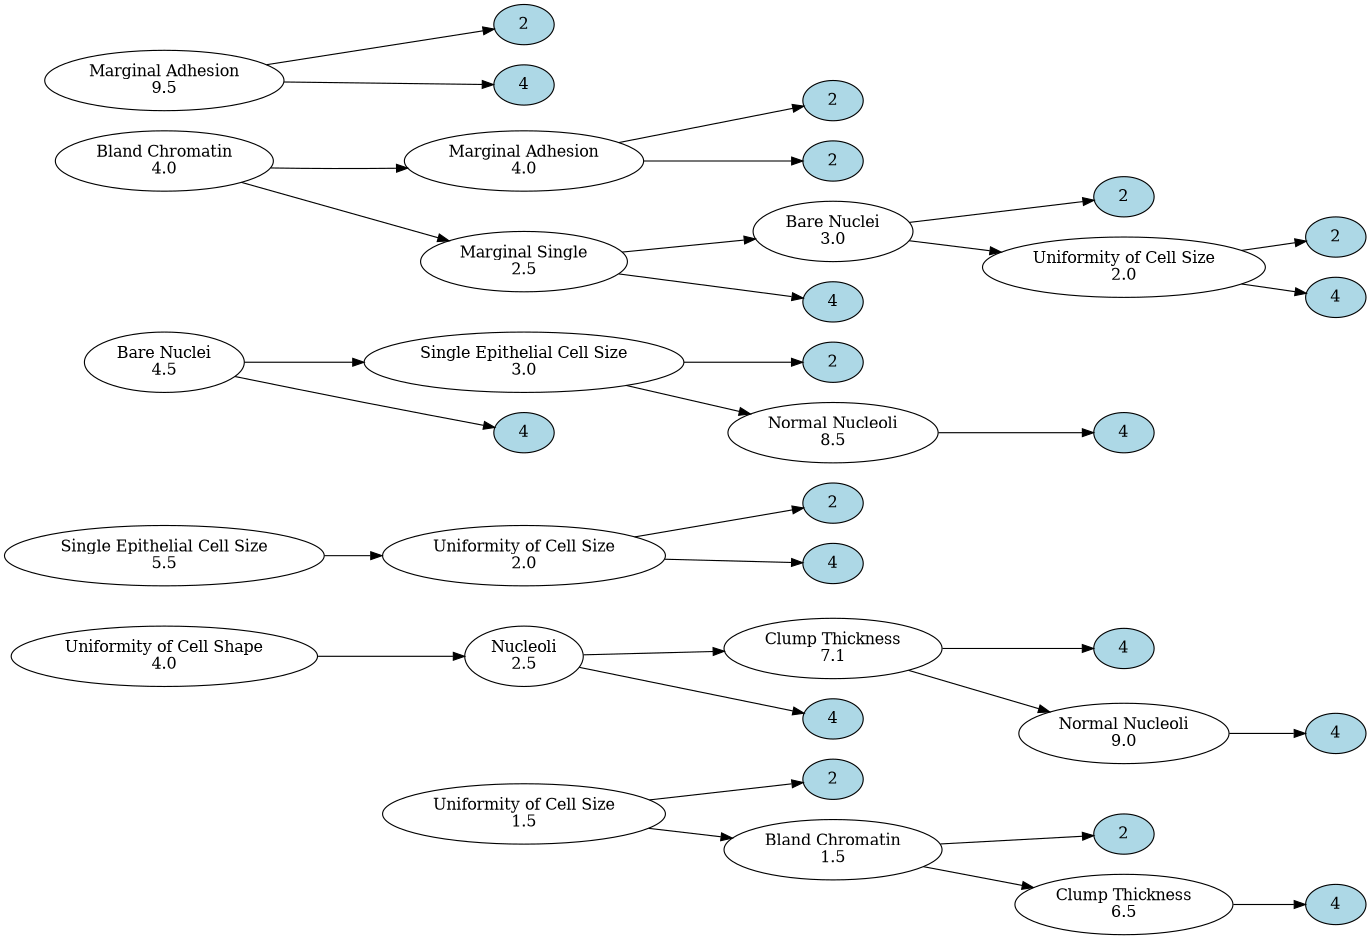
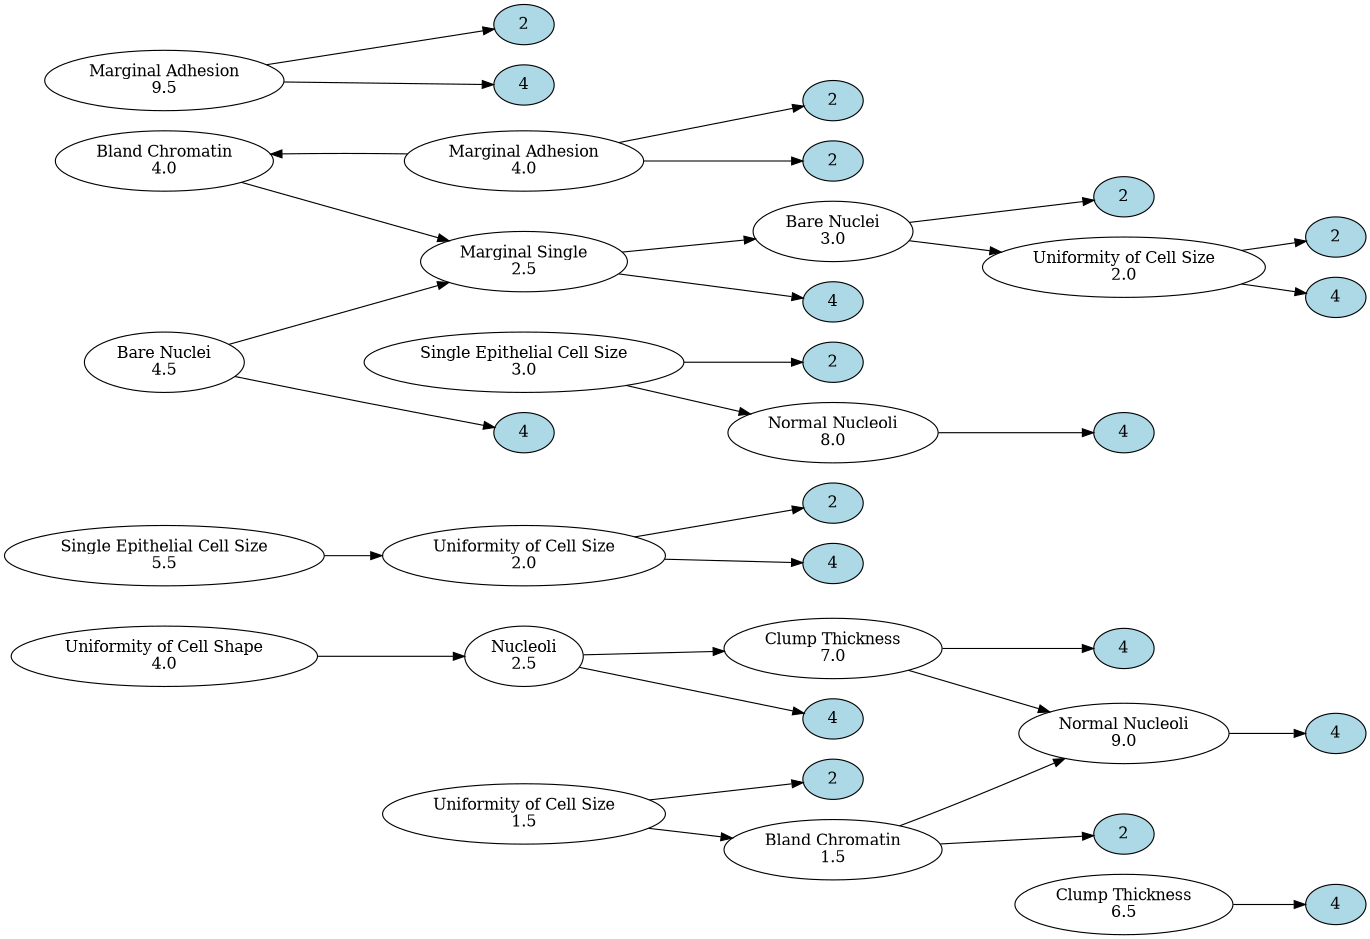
edge "Bland Chromatin 4.0" -> "Marginal Adhesion 4.0": reversed
edge "Bare Nuclei 4.5" -> "Single Epithelial Cell Size 3.0": now "Bare Nuclei 4.5" -> "Marginal Single 2.5"
node "Normal Nucleoli 8.5": label "Normal Nucleoli 8.5" -> "Normal Nucleoli 8.0"
node "Clump Thickness 7.1": label "Clump Thickness 7.1" -> "Clump Thickness 7.0"
edge "Bland Chromatin 1.5" -> "Clump Thickness 6.5": now "Bland Chromatin 1.5" -> "Normal Nucleoli 9.0"
